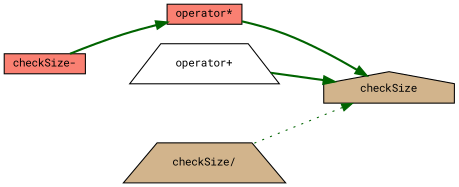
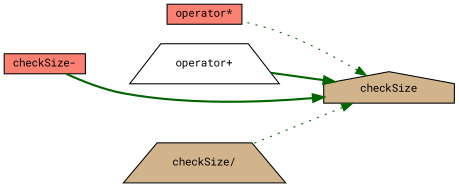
edge "checkSize-" -> "operator*": now "checkSize-" -> "checkSize"
edge "operator*" -> "checkSize": style bold -> dotted
